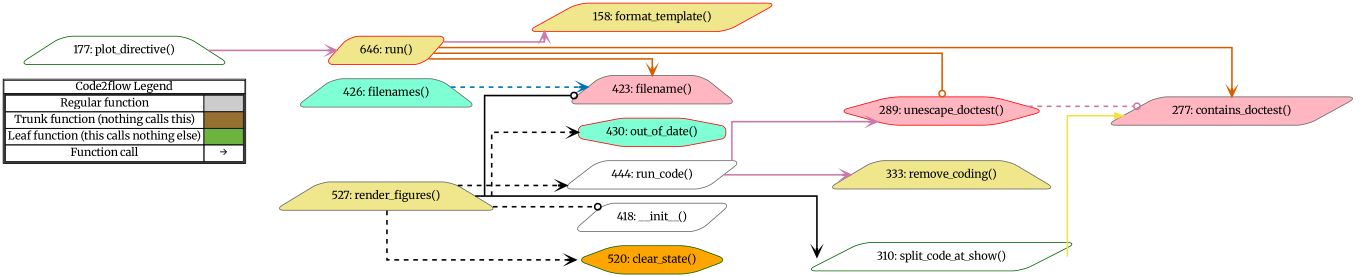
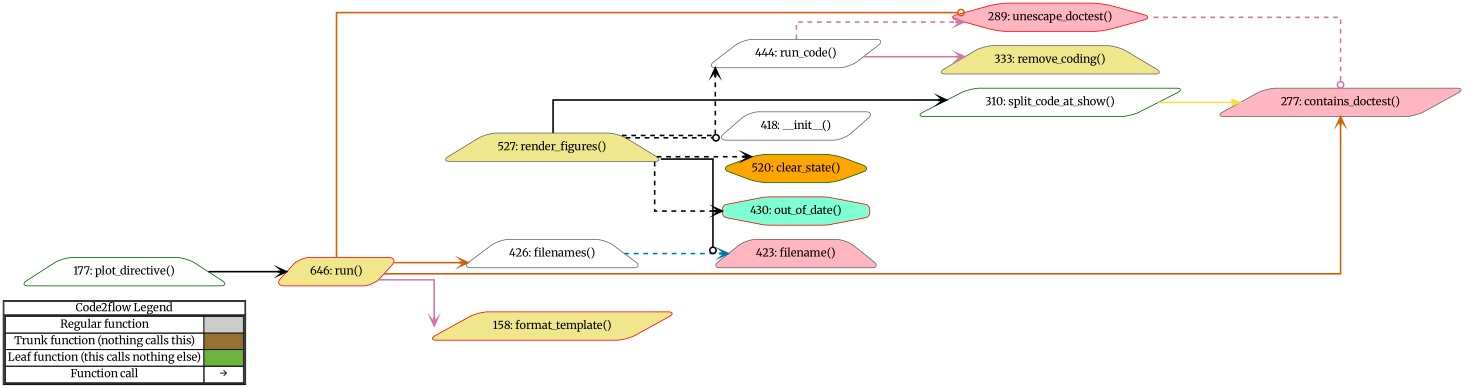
edge "177: plot_directive()" -> "646: run()": color #cc79a7 -> #000000
edge "646: run()" -> "423: filename()": now "646: run()" -> "426: filenames()"
node "426: filenames()": fillcolor aquamarine -> white
edge "444: run_code()" -> "289: unescape_doctest()": style bold -> dashed
